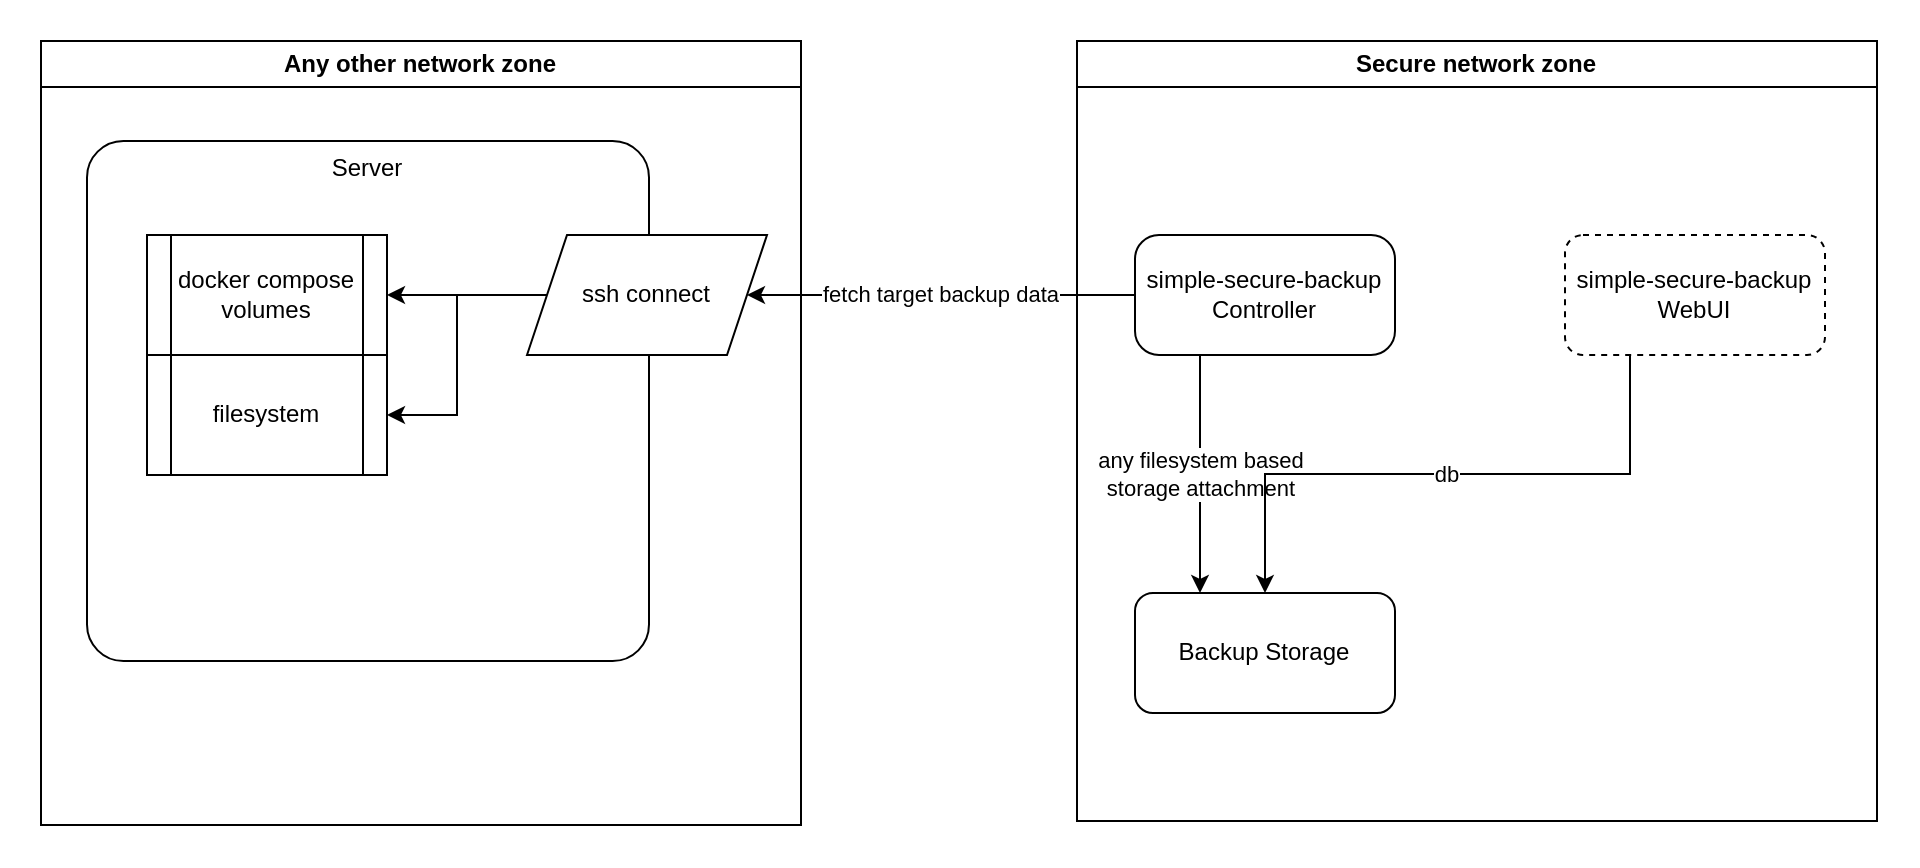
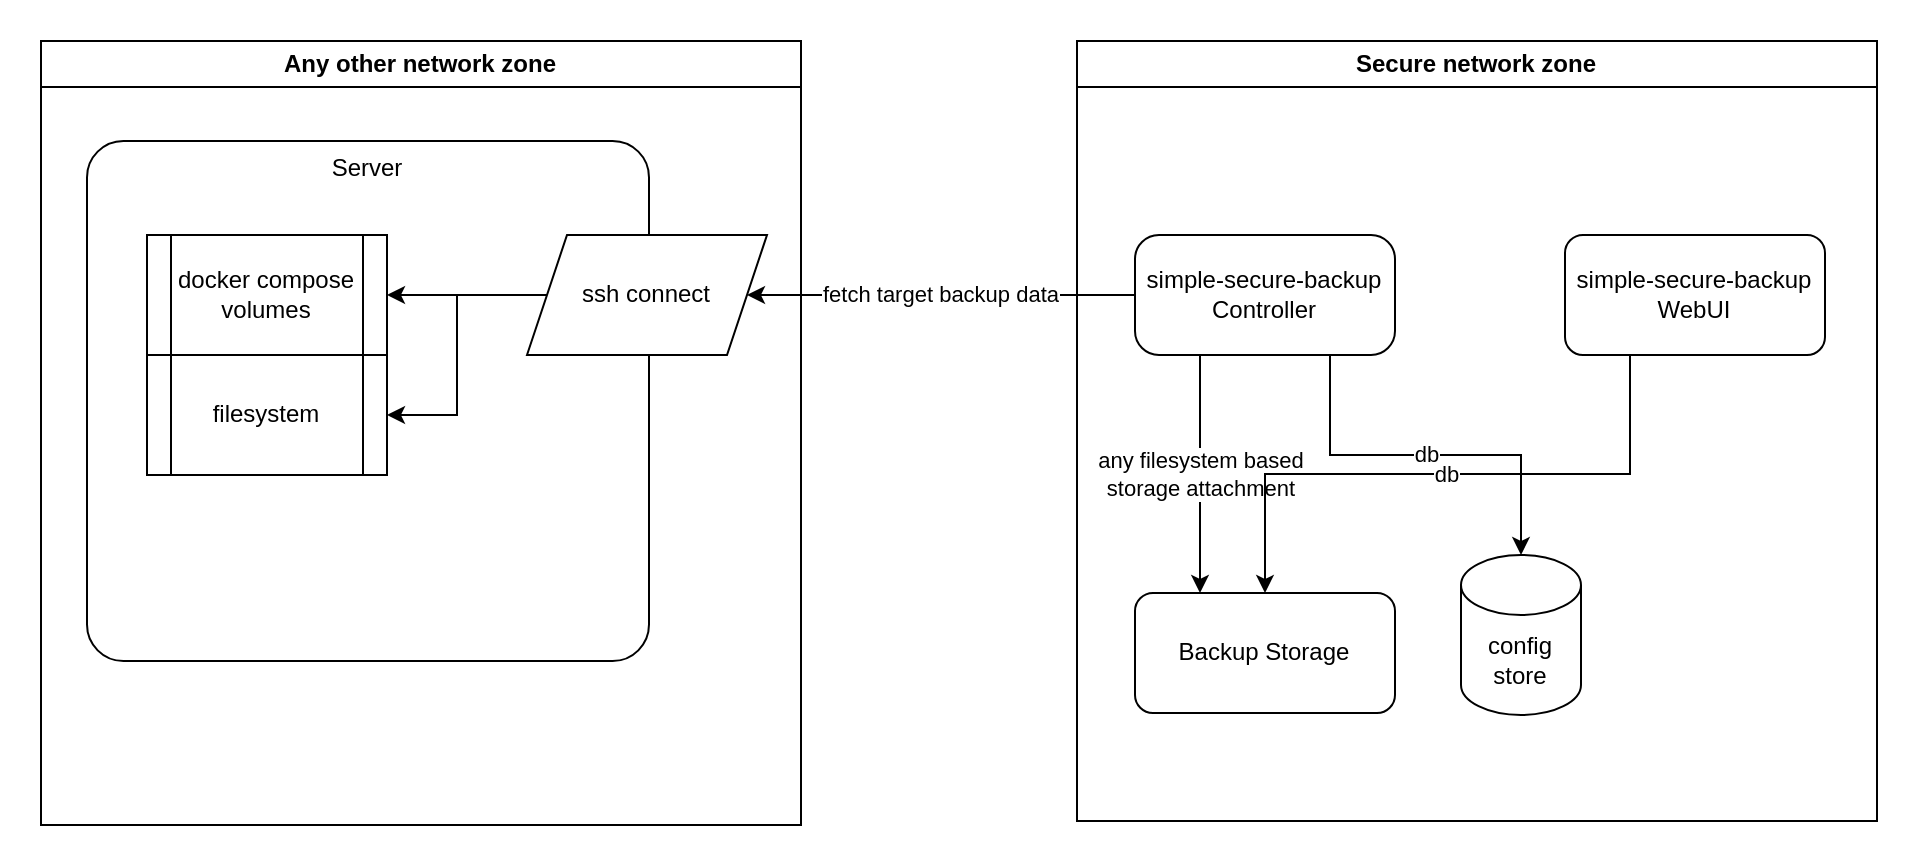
node "simple-secure-backup WebUI": style dashed -> solid
edge "simple-secure-backup Controller" -> "config store": added, label "db"
node "config store": added
